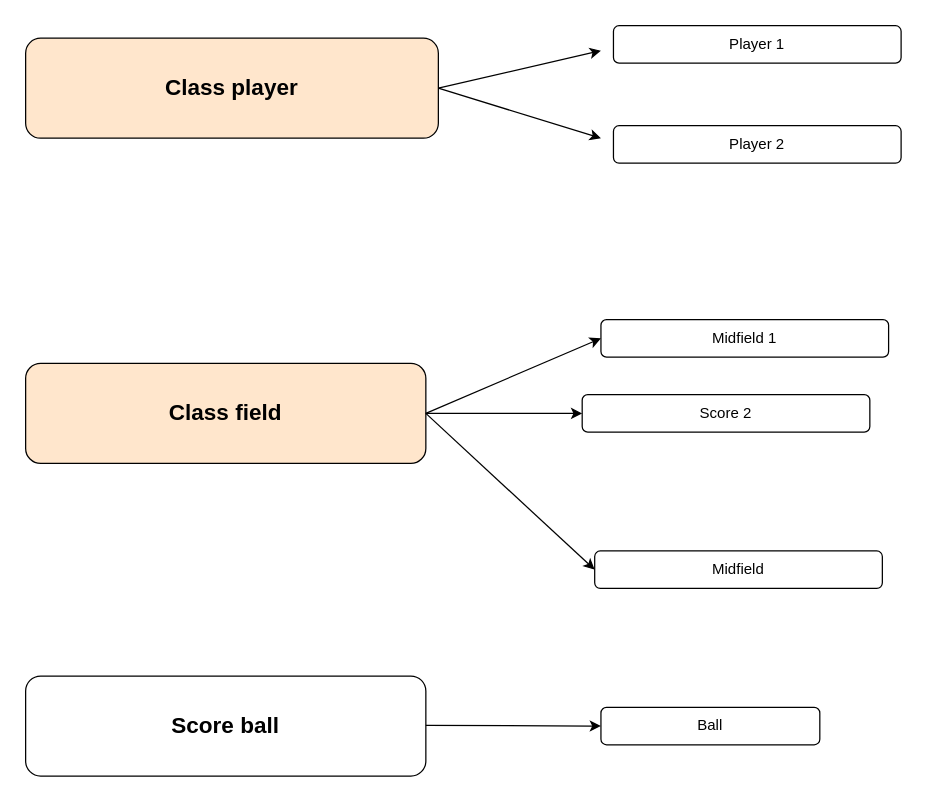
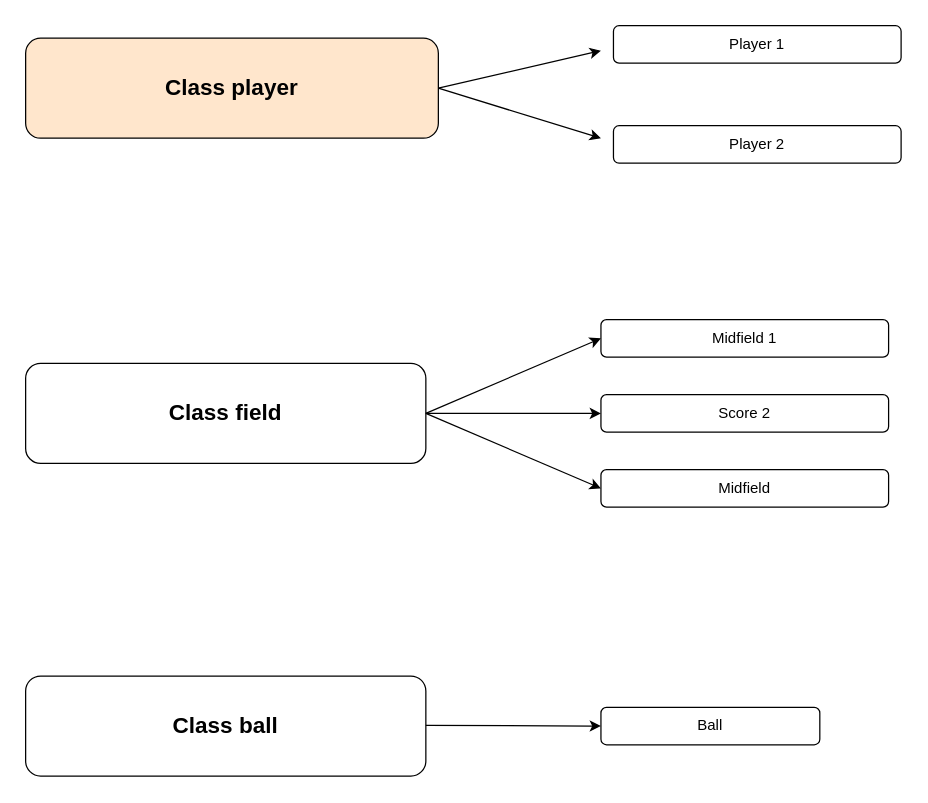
node "Class field": fillcolor #ffe6cc -> #ffffff
node "Score 2": moved (726, 413) -> (744, 413)
node "Midfield": moved (738, 569) -> (744, 488)
node "Score ball": label "Score ball" -> "Class ball"
